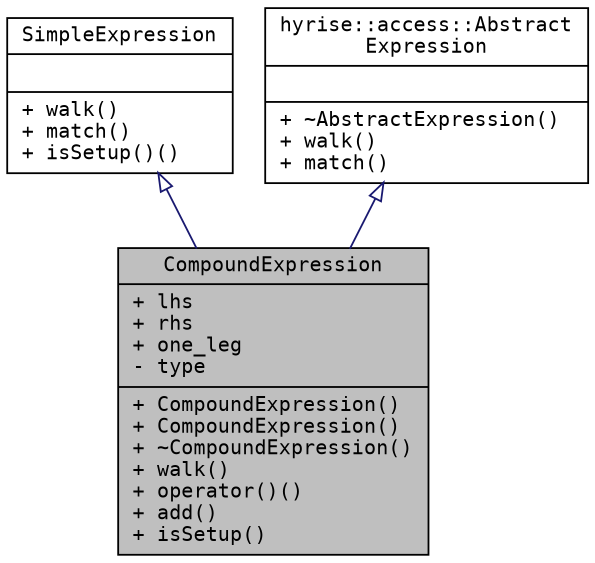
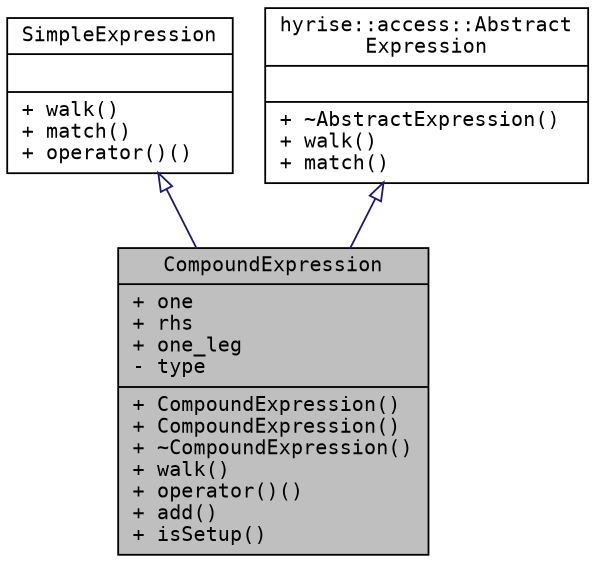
node "SimpleExpression": text "+ isSetup()()" -> "+ operator()()"
node "CompoundExpression": text "+ lhs" -> "+ one"
